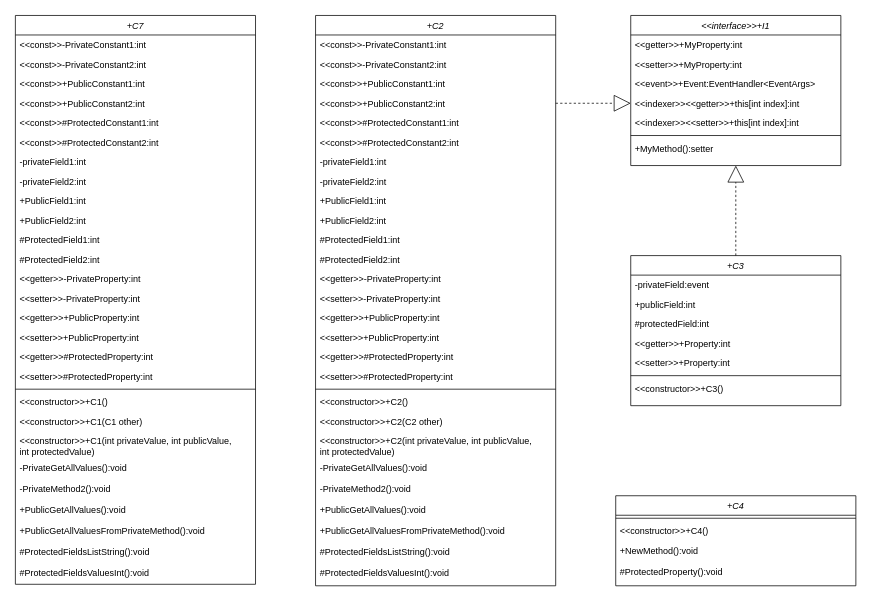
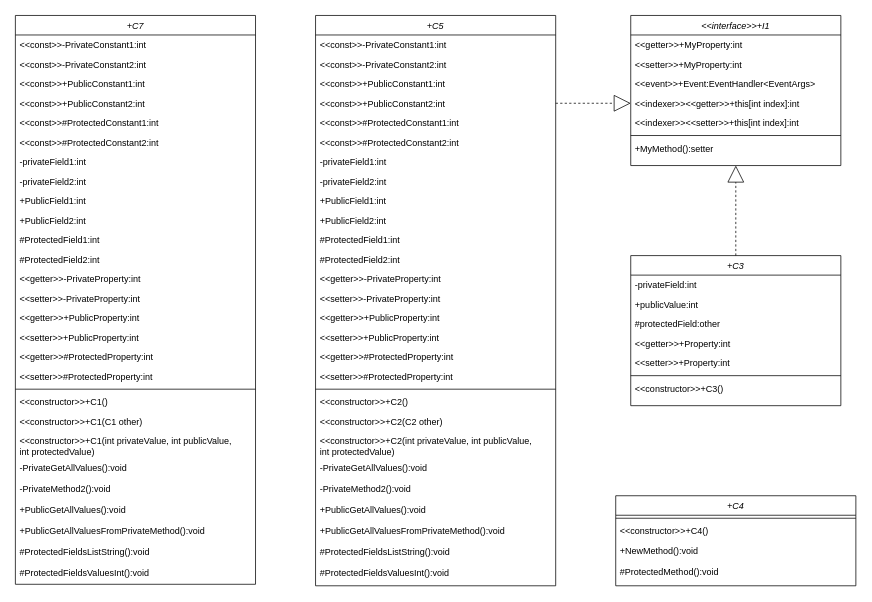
node "+C2": label "+C2" -> "+C5"
node "-privateField:event": label "-privateField:event" -> "-privateField:int"
node "+publicField:int": label "+publicField:int" -> "+publicValue:int"
node "#protectedField:int": label "#protectedField:int" -> "#protectedField:other"
node "#ProtectedProperty():void": label "#ProtectedProperty():void" -> "#ProtectedMethod():void"
